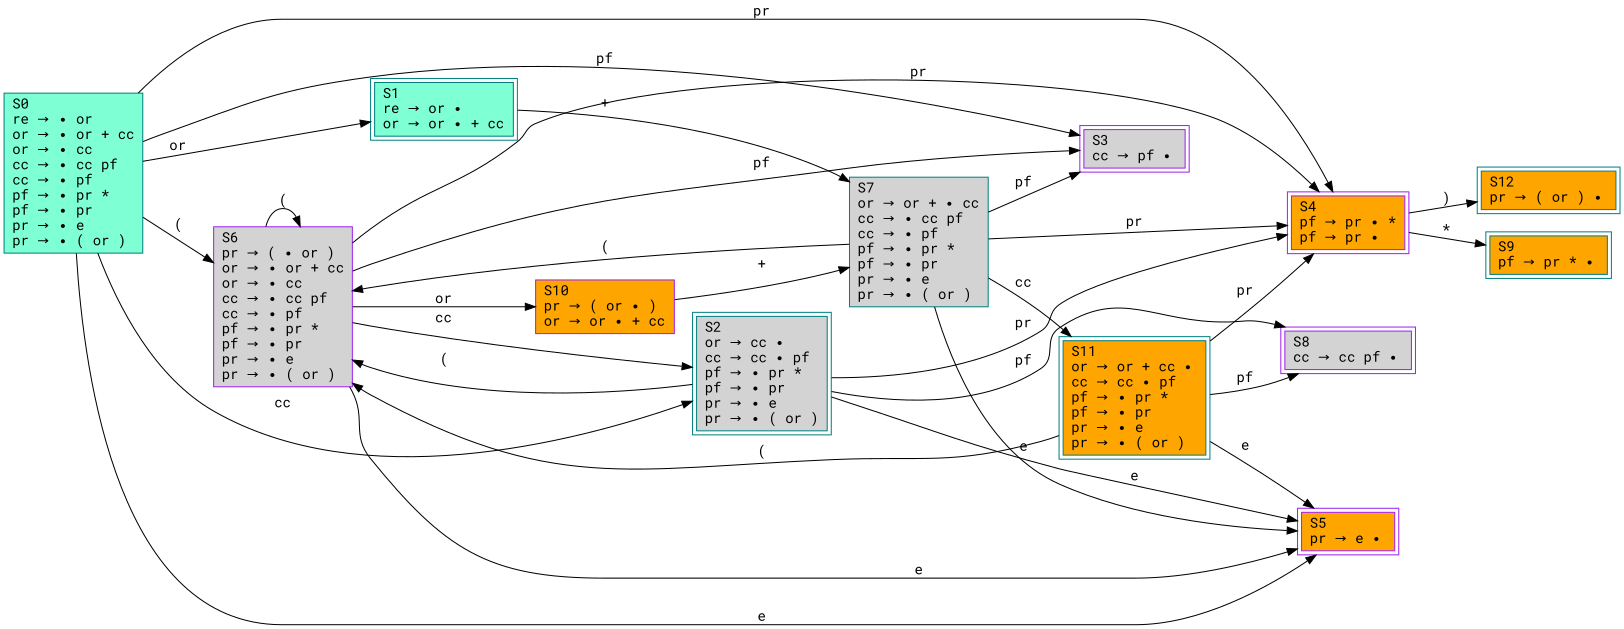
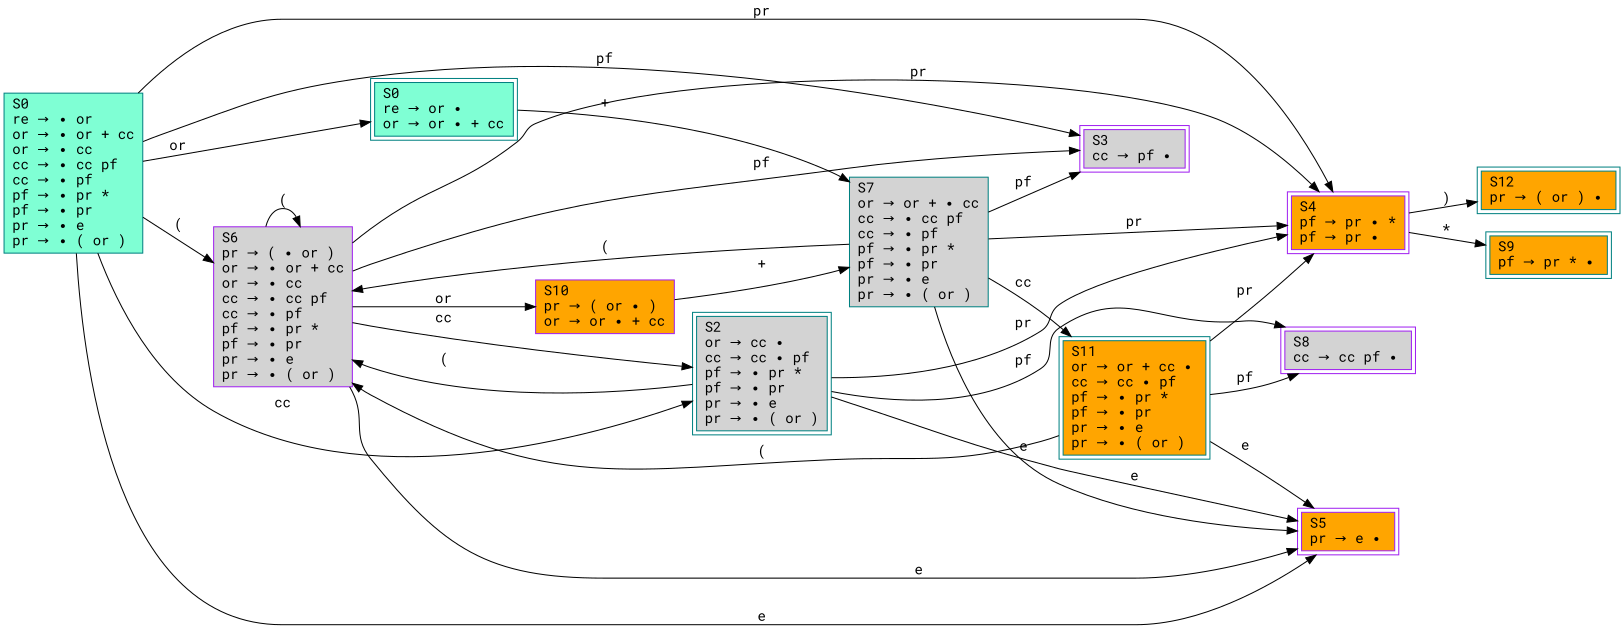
node "S1 re → or ∙ or → or ∙ + cc": label "S1 re → or ∙ or → or ∙ + cc" -> "S0 re → or ∙ or → or ∙ + cc"
